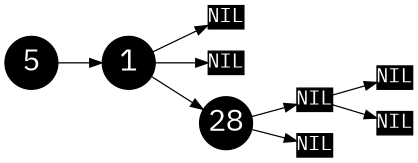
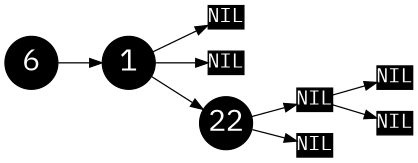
node "5": label "5" -> "6"
node "28": label "28" -> "22"
